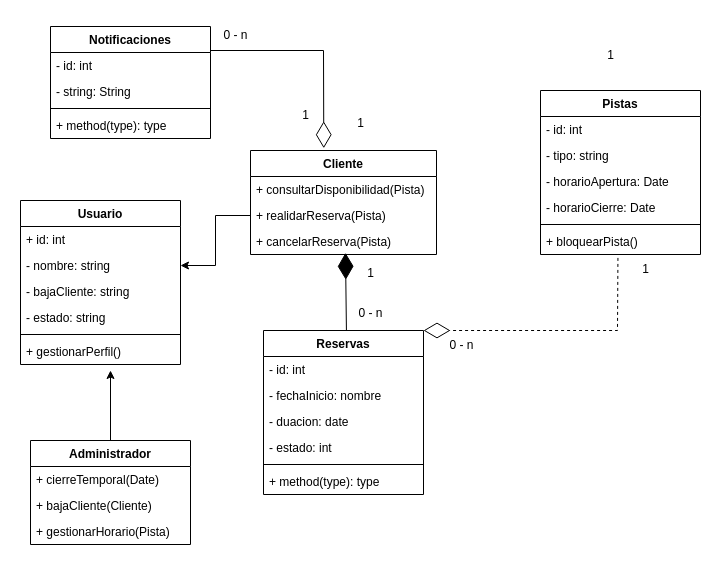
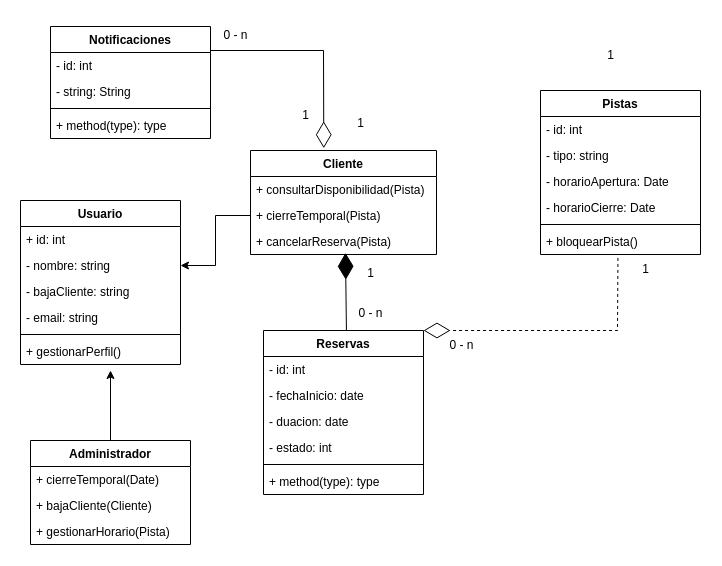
node "+ realidarReserva(Pista)": label "+ realidarReserva(Pista)" -> "+ cierreTemporal(Pista)"
node "- estado: string": label "- estado: string" -> "- email: string"
node "- fechaInicio: nombre": label "- fechaInicio: nombre" -> "- fechaInicio: date"
